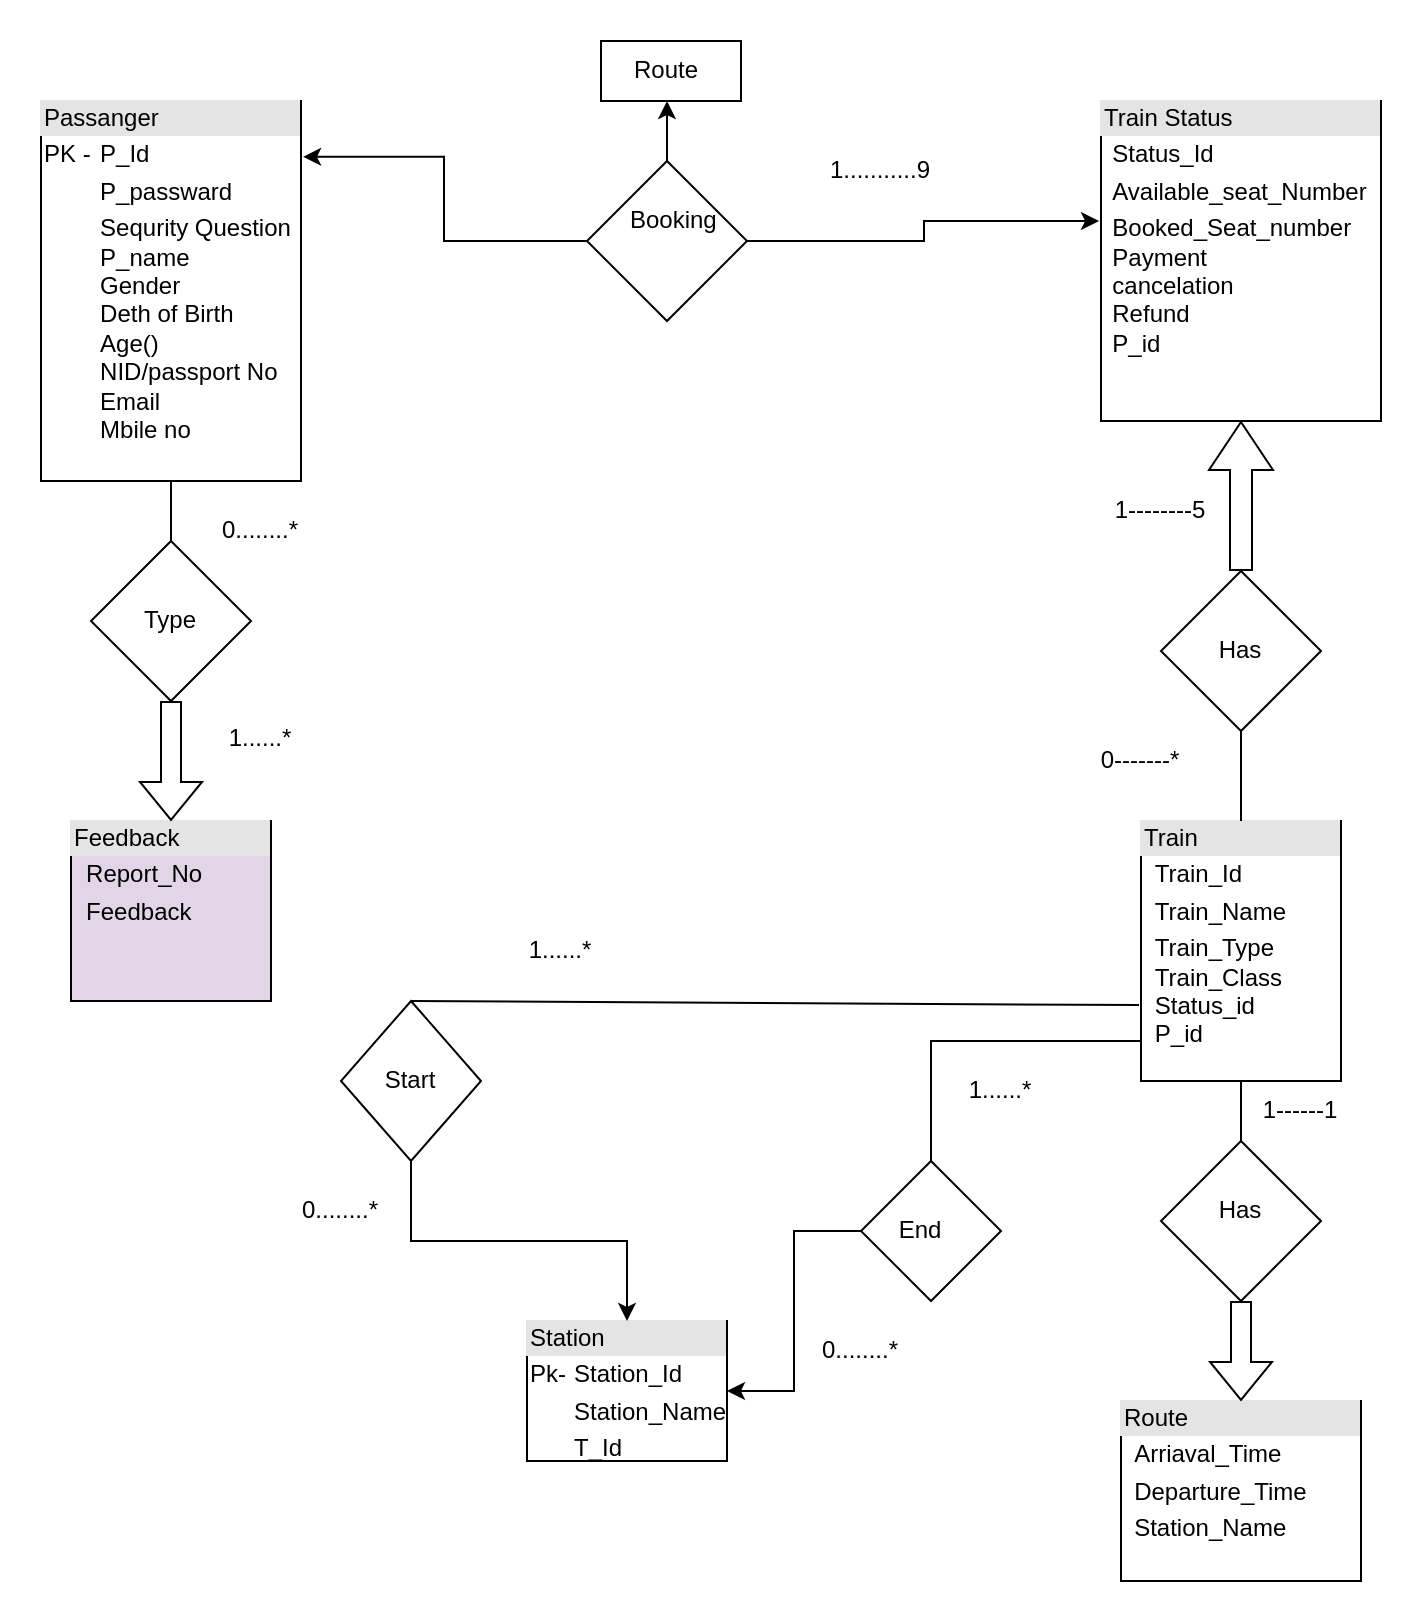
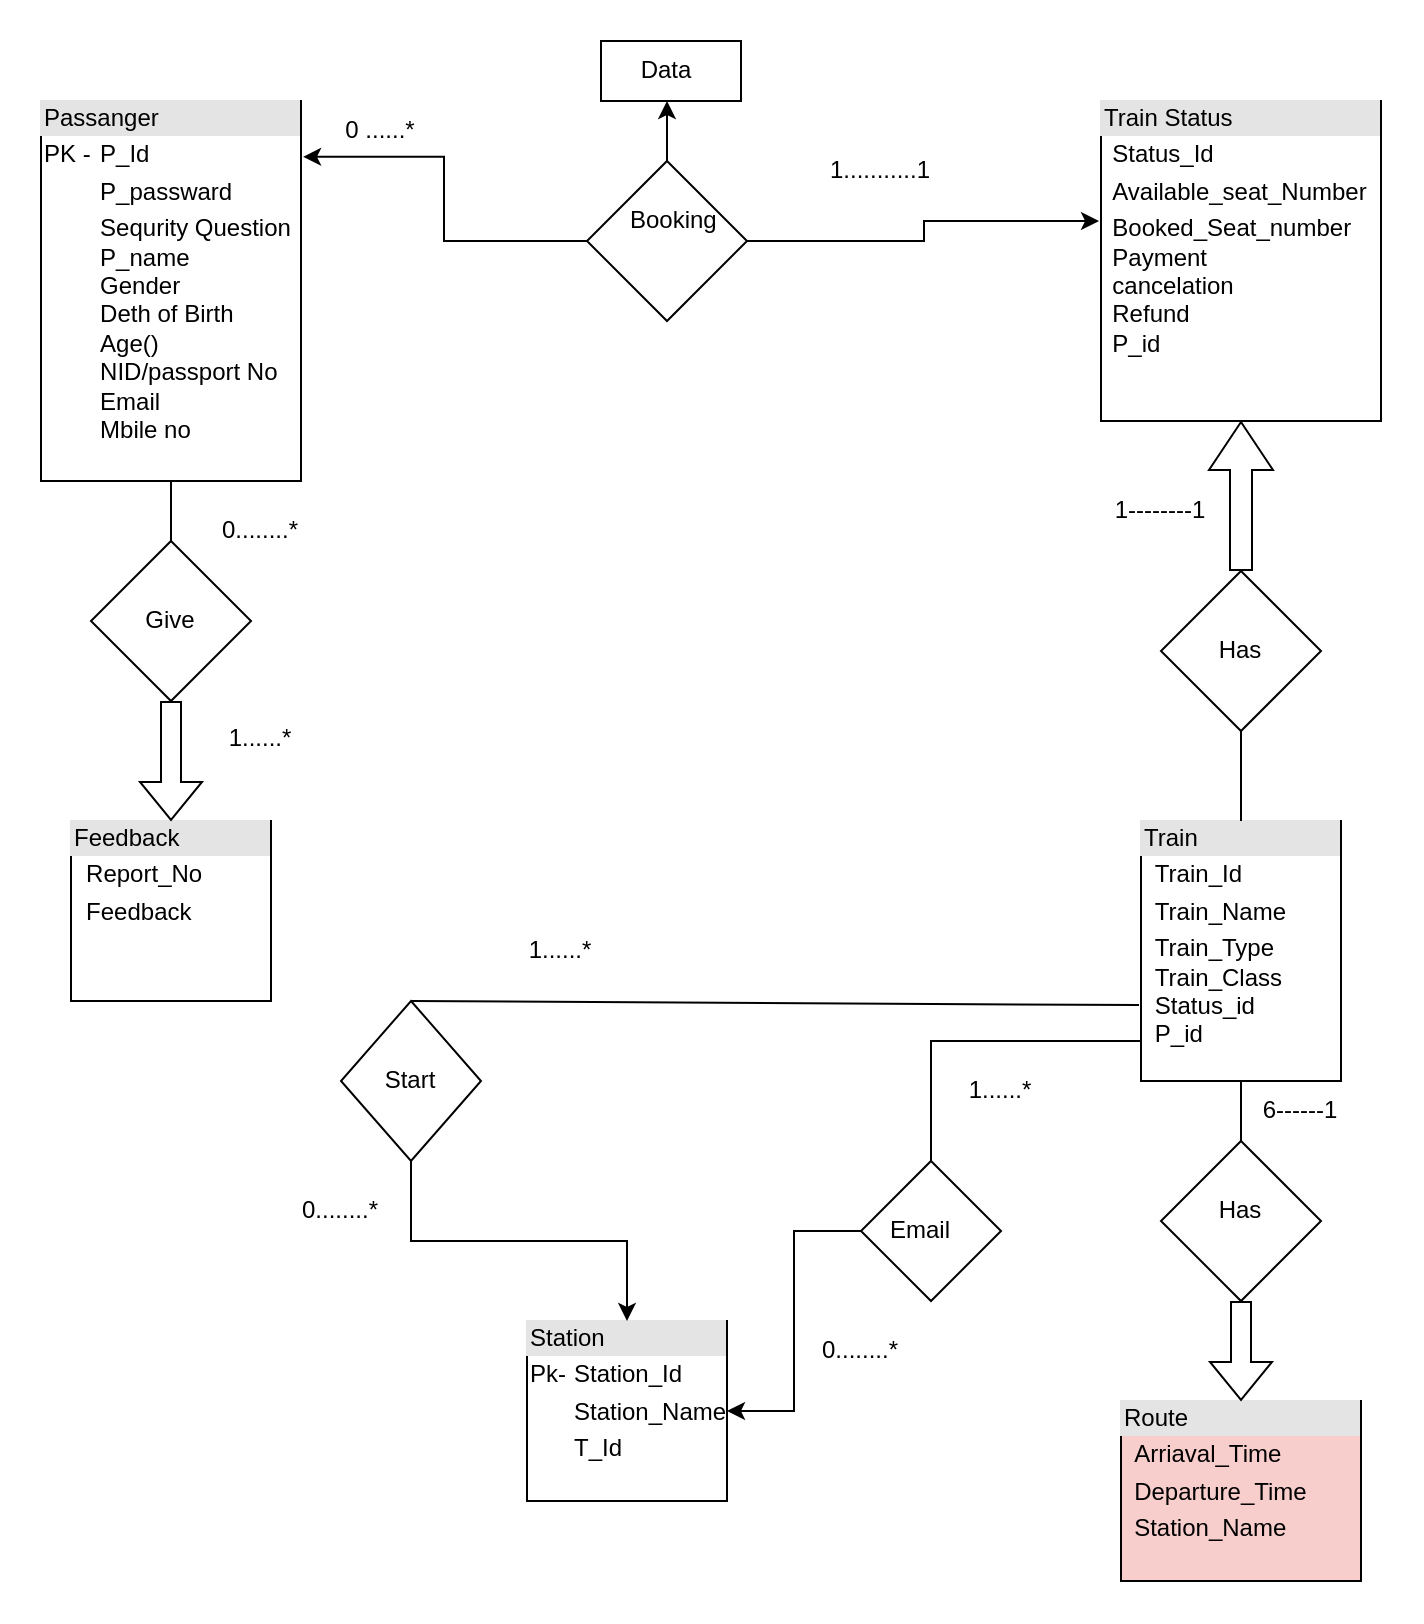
node "Route": label "Route" -> "Data"
node "0 ......*": added
node "1...........9": label "1...........9" -> "1...........1"
node "1--------5": label "1--------5" -> "1--------1"
node "Type": label "Type" -> "Give"
node "0-------*": removed
node "Feedback Report_No Feedback": fillcolor #e1d5e7 -> #ffffff
node "1------1": label "1------1" -> "6------1"
node "End": label "End" -> "Email"
node "Station Pk- Station_Id Station_Name T_Id": size 200x140 -> 200x180
node "Route Arriaval_Time Departure_Time Station_Name": fillcolor #ffffff -> #f8cecc
